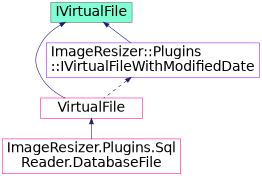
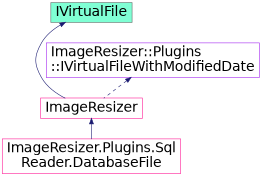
edge "ImageResizer::Plugins ::IVirtualFileWithModifiedDate" -> "IVirtualFile": removed
node "VirtualFile": label "VirtualFile" -> "ImageResizer"
